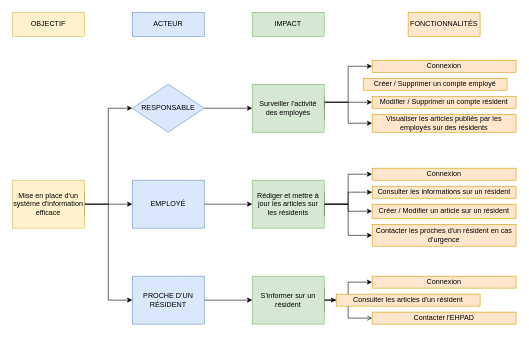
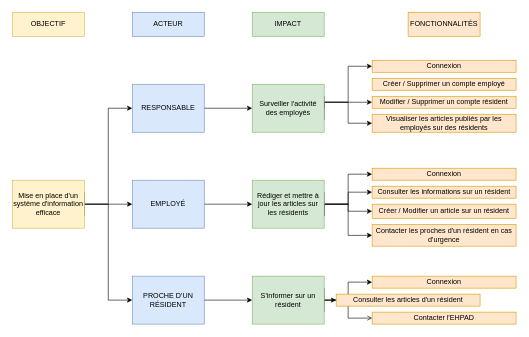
node "Créer / Supprimer un compte employé": moved (435, 84) -> (444, 84)
node "RESPONSABLE": shape diamond -> rectangle
